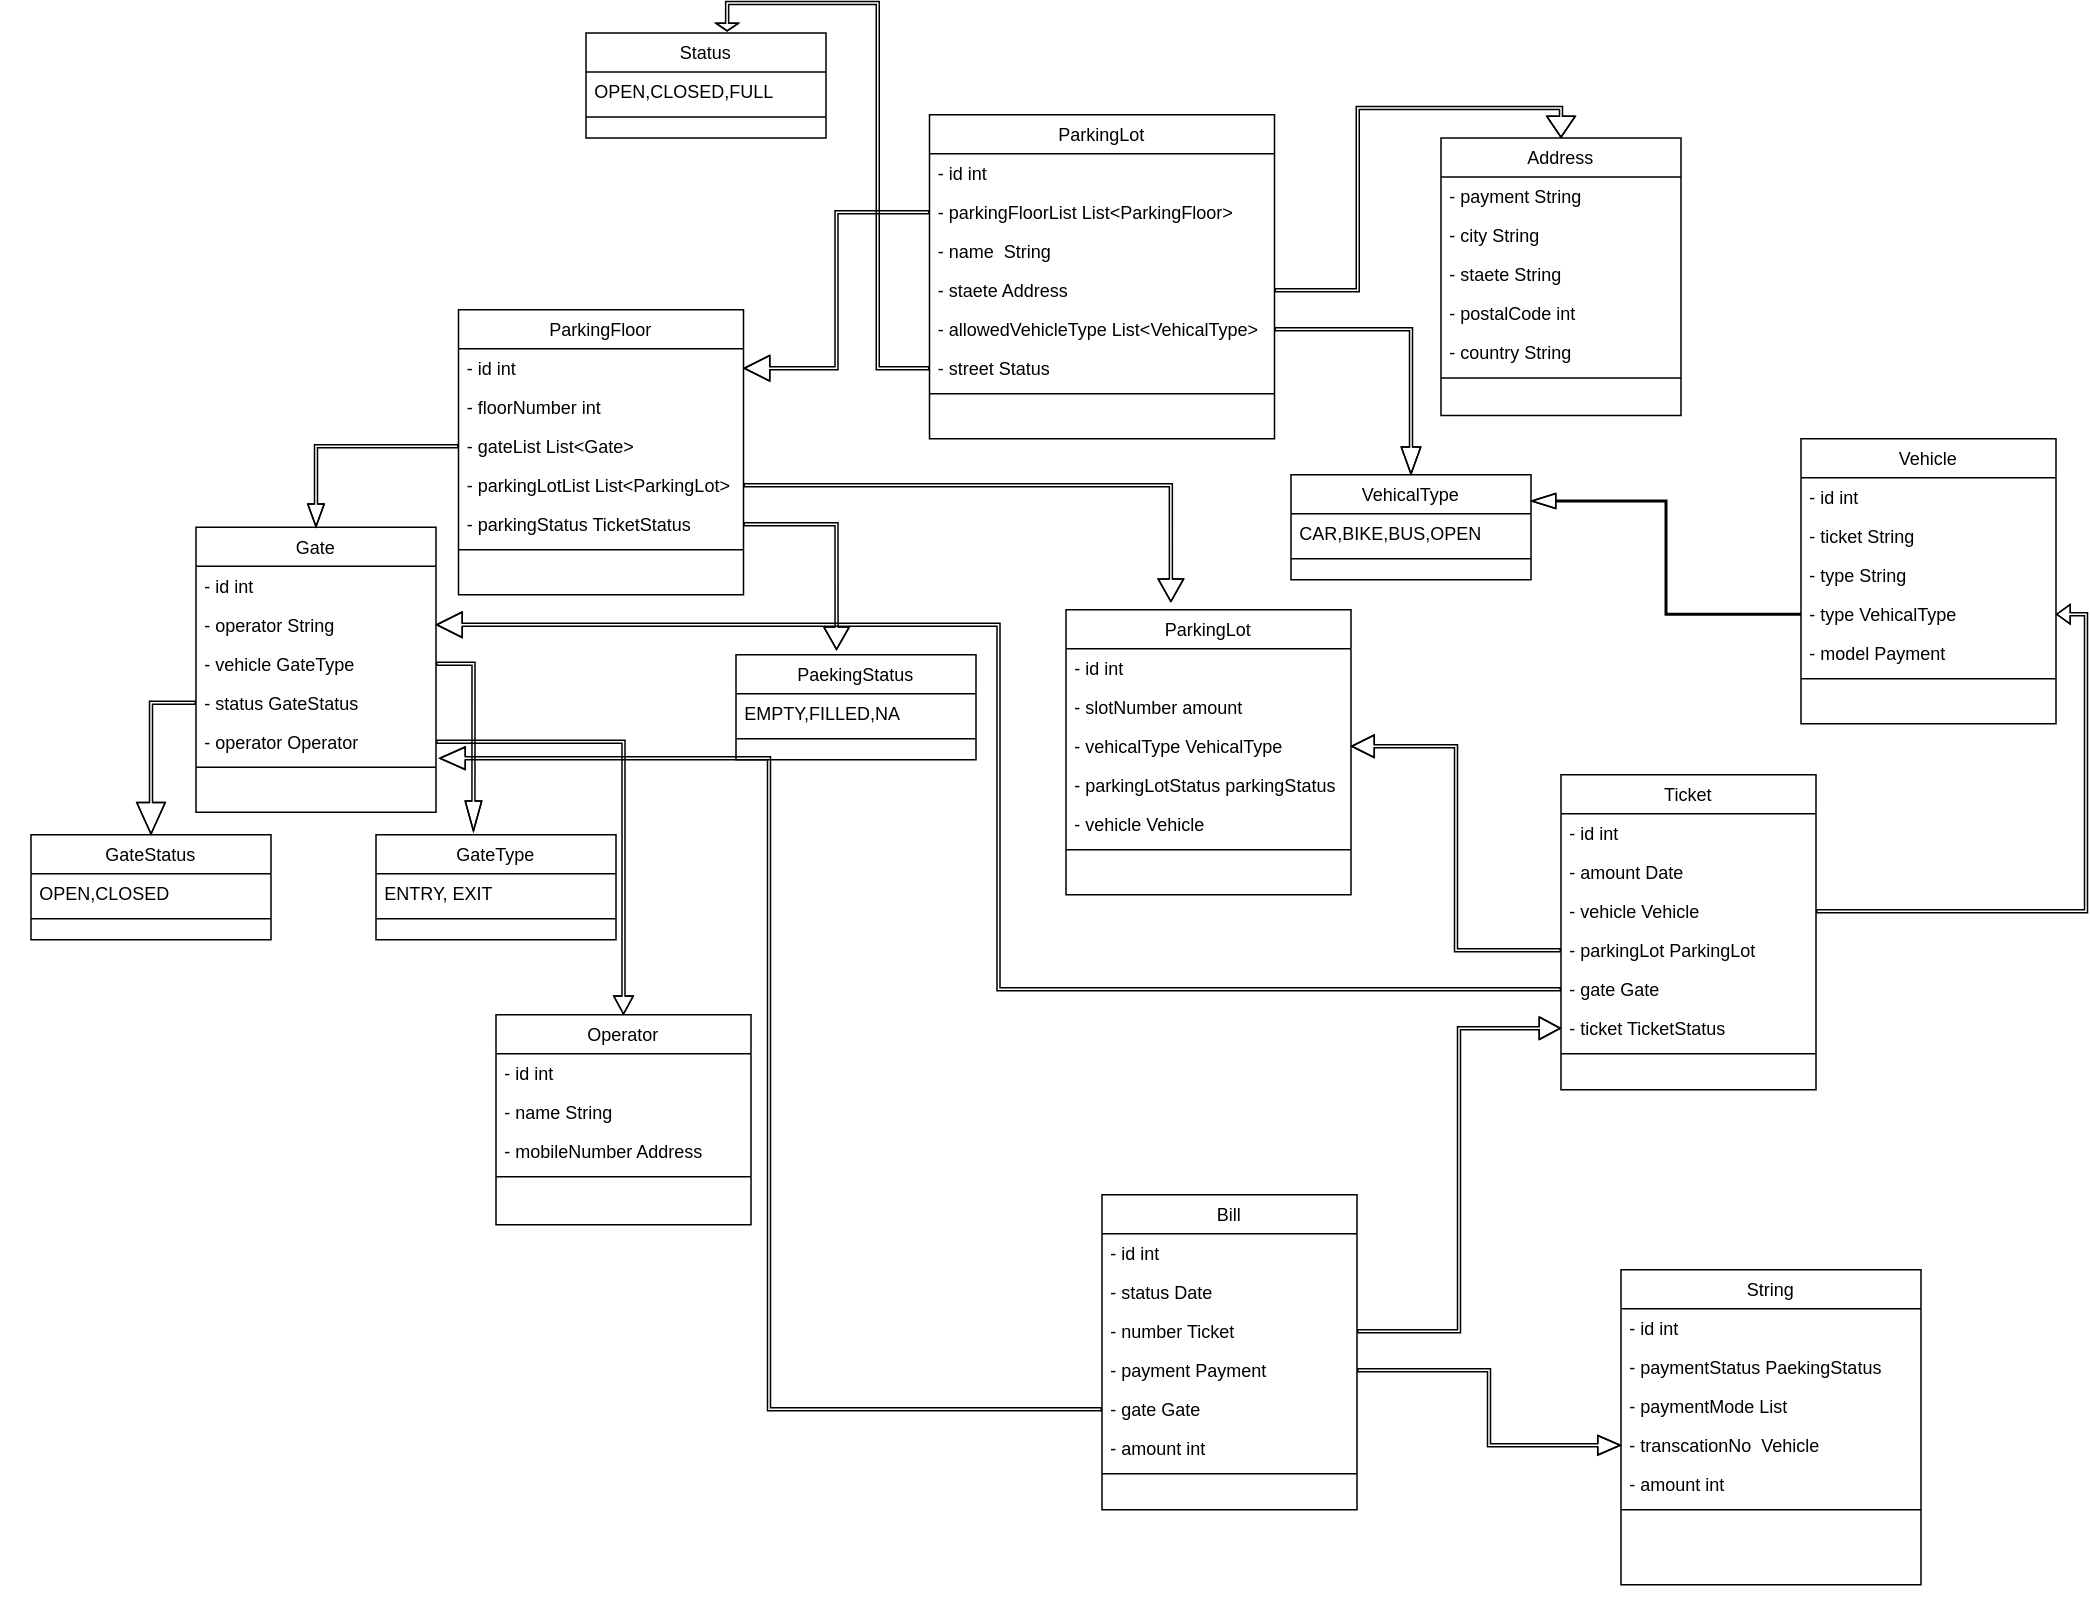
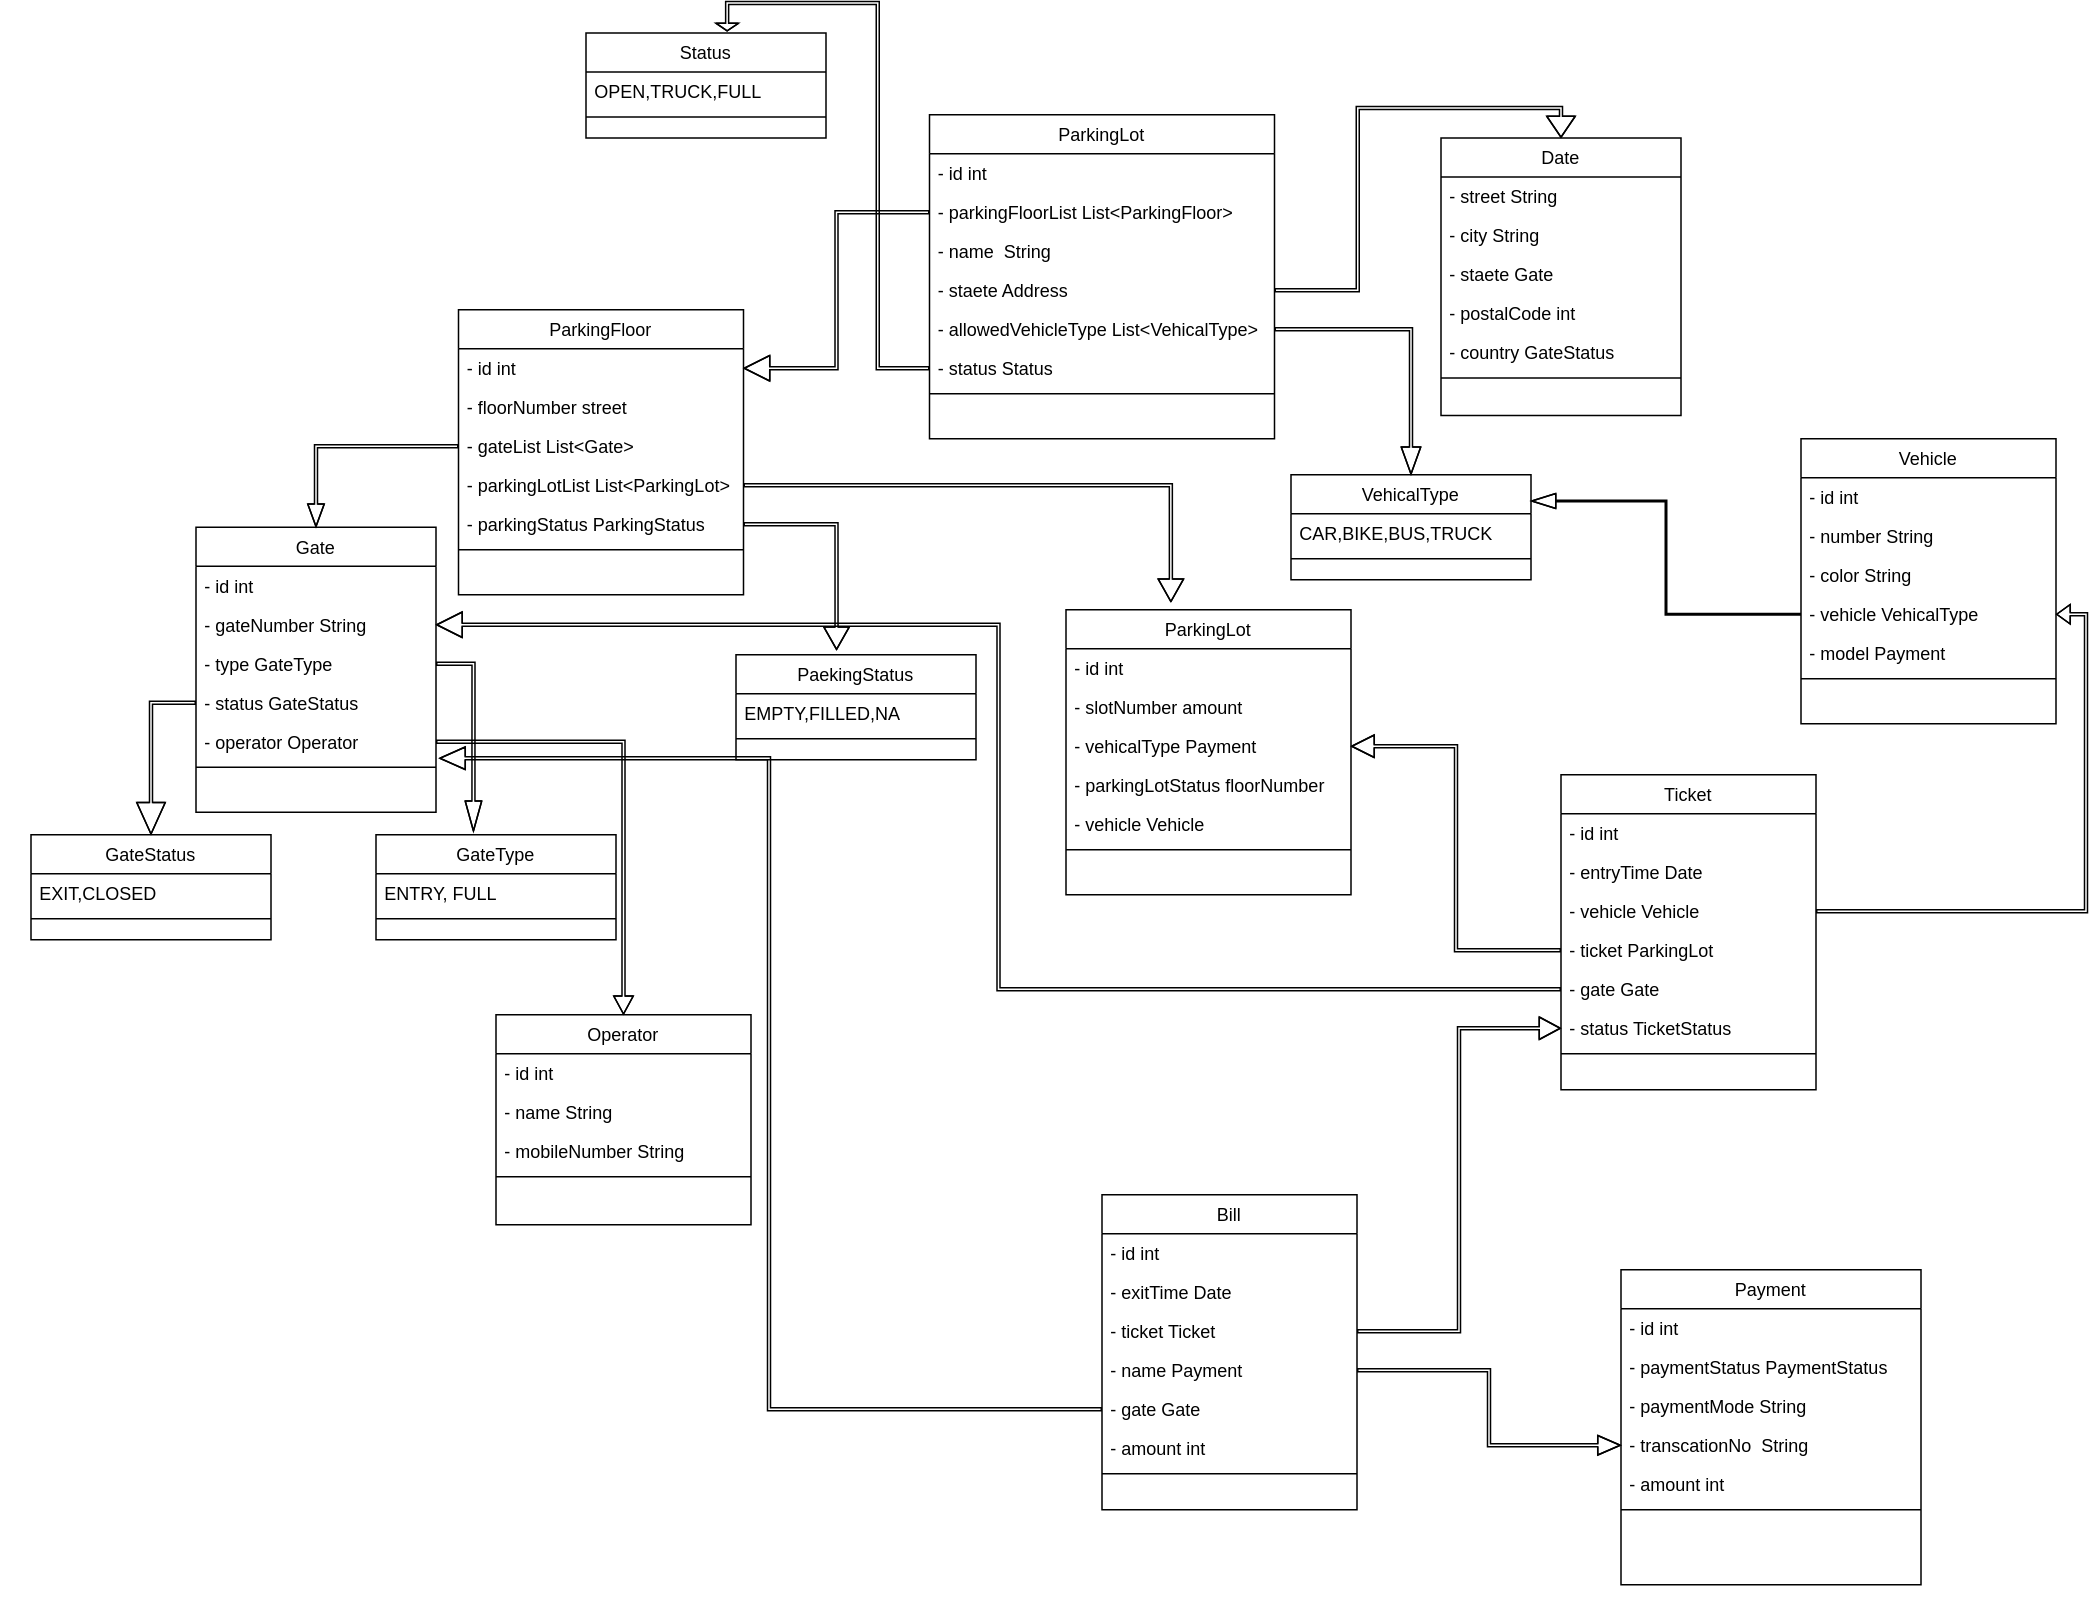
node "OPEN,CLOSED,FULL": label "OPEN,CLOSED,FULL" -> "OPEN,TRUCK,FULL"
node "Address": label "Address" -> "Date"
node "- payment String": label "- payment String" -> "- street String"
node "- staete String": label "- staete String" -> "- staete Gate"
node "- country String": label "- country String" -> "- country GateStatus"
node "- street Status": label "- street Status" -> "- status Status"
node "- floorNumber int": label "- floorNumber int" -> "- floorNumber street"
node "- parkingStatus TicketStatus": label "- parkingStatus TicketStatus" -> "- parkingStatus ParkingStatus"
node "CAR,BIKE,BUS,OPEN": label "CAR,BIKE,BUS,OPEN" -> "CAR,BIKE,BUS,TRUCK"
node "- ticket String": label "- ticket String" -> "- number String"
node "- type String": label "- type String" -> "- color String"
node "- type VehicalType": label "- type VehicalType" -> "- vehicle VehicalType"
node "- operator String": label "- operator String" -> "- gateNumber String"
node "- vehicle GateType": label "- vehicle GateType" -> "- type GateType"
node "- vehicalType VehicalType": label "- vehicalType VehicalType" -> "- vehicalType Payment"
node "- parkingLotStatus parkingStatus": label "- parkingLotStatus parkingStatus" -> "- parkingLotStatus floorNumber"
node "- amount Date": label "- amount Date" -> "- entryTime Date"
node "OPEN,CLOSED": label "OPEN,CLOSED" -> "EXIT,CLOSED"
node "ENTRY, EXIT": label "ENTRY, EXIT" -> "ENTRY, FULL"
node "- parkingLot ParkingLot": label "- parkingLot ParkingLot" -> "- ticket ParkingLot"
node "- ticket TicketStatus": label "- ticket TicketStatus" -> "- status TicketStatus"
node "- mobileNumber Address": label "- mobileNumber Address" -> "- mobileNumber String"
node "String": label "String" -> "Payment"
node "- status Date": label "- status Date" -> "- exitTime Date"
node "- number Ticket": label "- number Ticket" -> "- ticket Ticket"
node "- paymentStatus PaekingStatus": label "- paymentStatus PaekingStatus" -> "- paymentStatus PaymentStatus"
node "- payment Payment": label "- payment Payment" -> "- name Payment"
node "- paymentMode List": label "- paymentMode List" -> "- paymentMode String"
node "- transcationNo Vehicle": label "- transcationNo Vehicle" -> "- transcationNo String"
